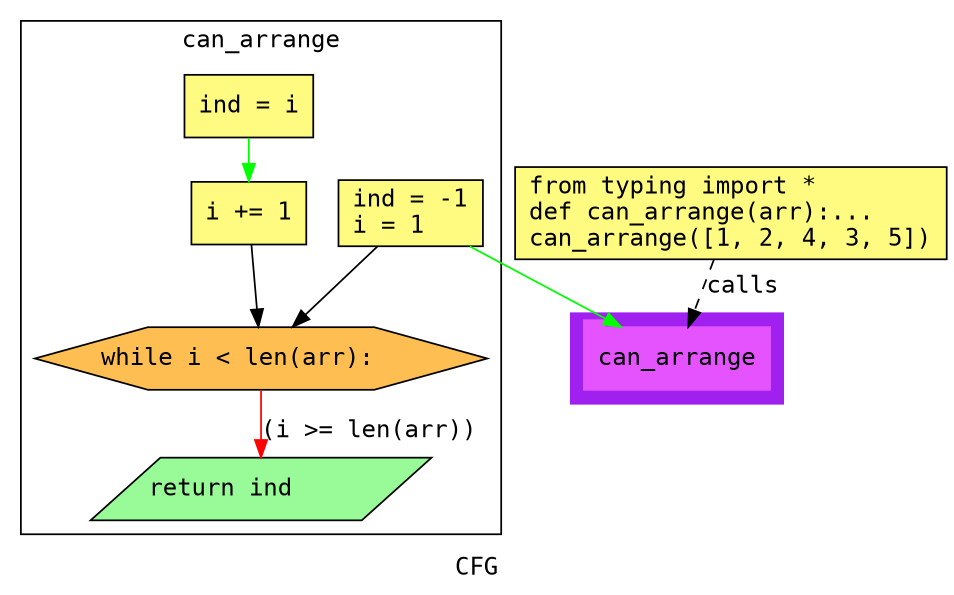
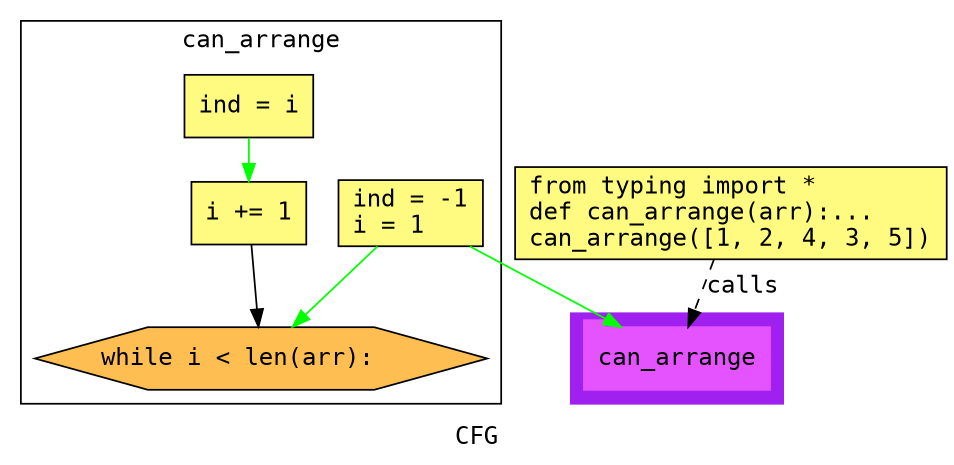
edge "ind = -1 i = 1" -> "while i < len(arr):": color black -> green
node "return ind": removed
